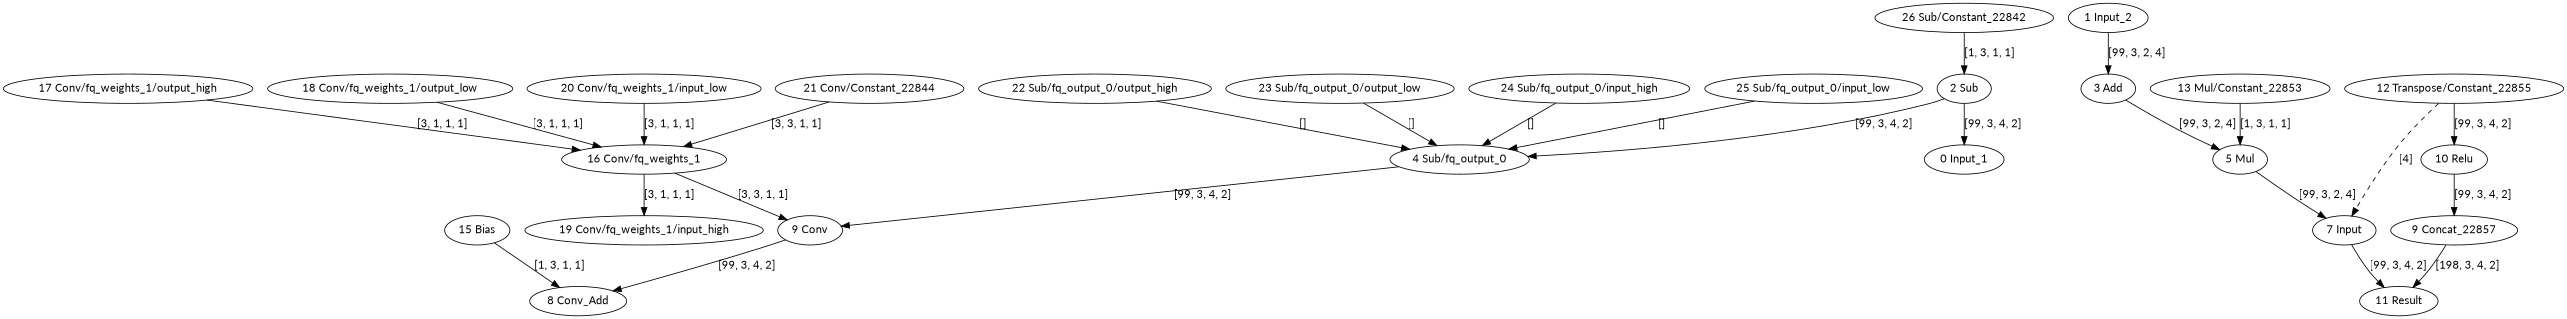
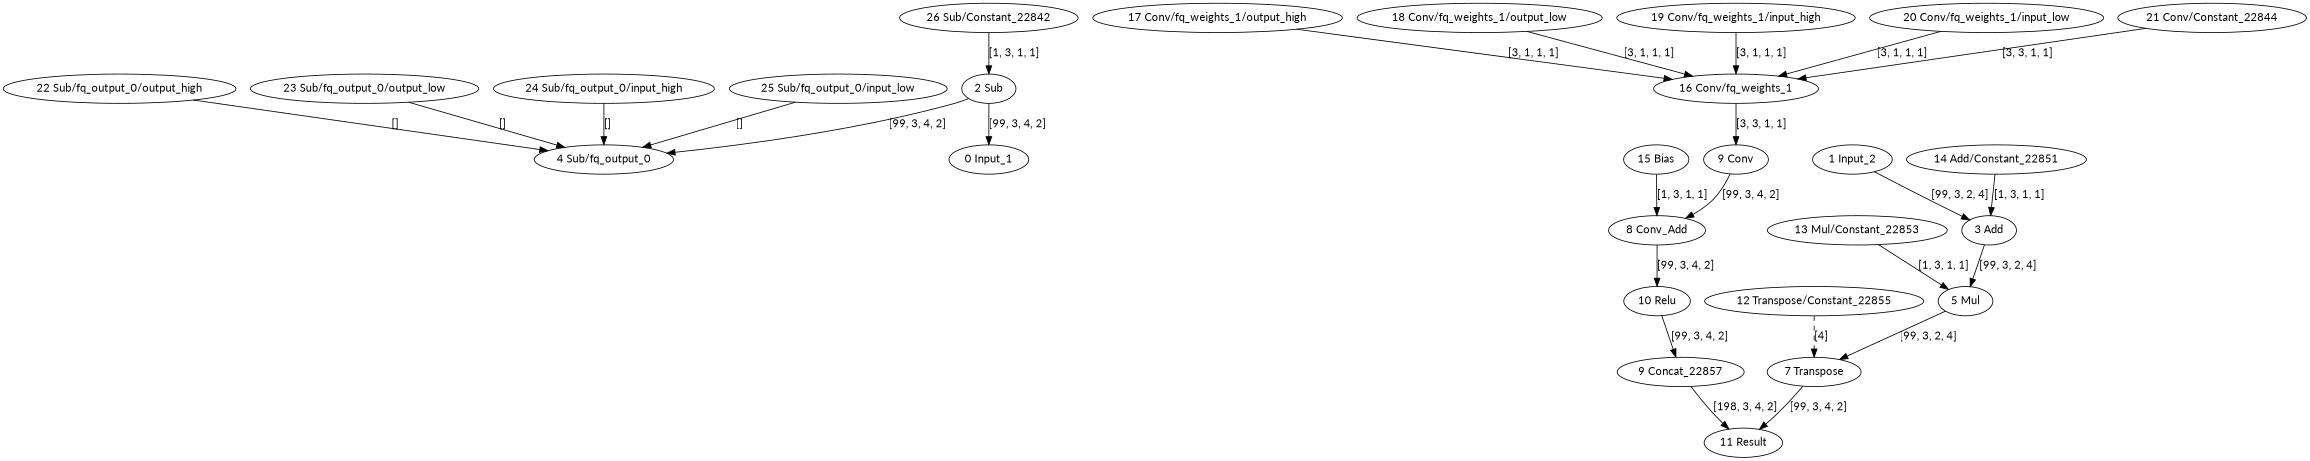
edge "12 Transpose/Constant_22855" -> "10 Relu": now "8 Conv_Add" -> "10 Relu"
node "14 Add/Constant_22851": added
edge "16 Conv/fq_weights_1" -> "19 Conv/fq_weights_1/input_high": reversed
edge "4 Sub/fq_output_0" -> "9 Conv": removed, label "[99, 3, 4, 2]"
node "7 Input": label "7 Input" -> "7 Transpose"
